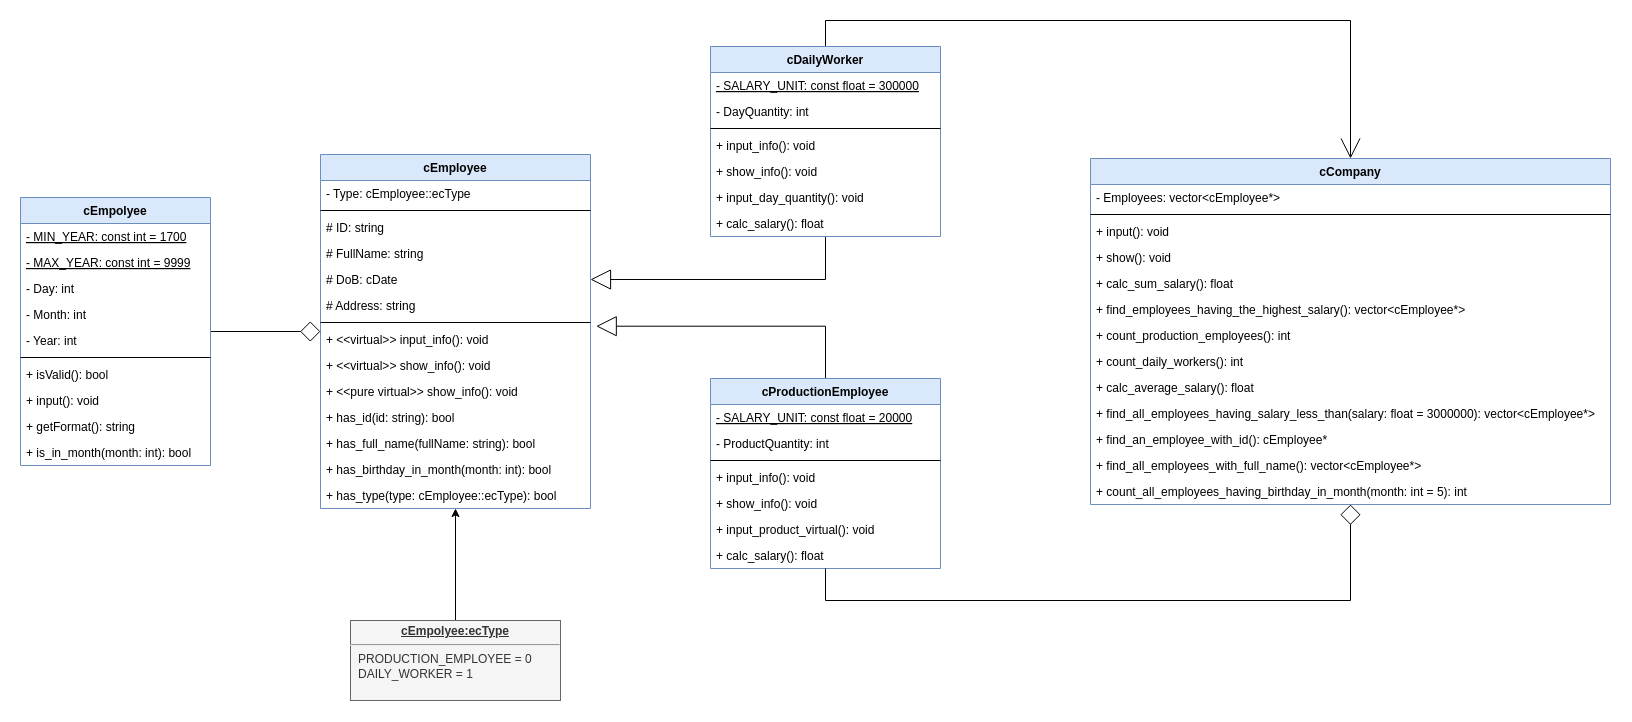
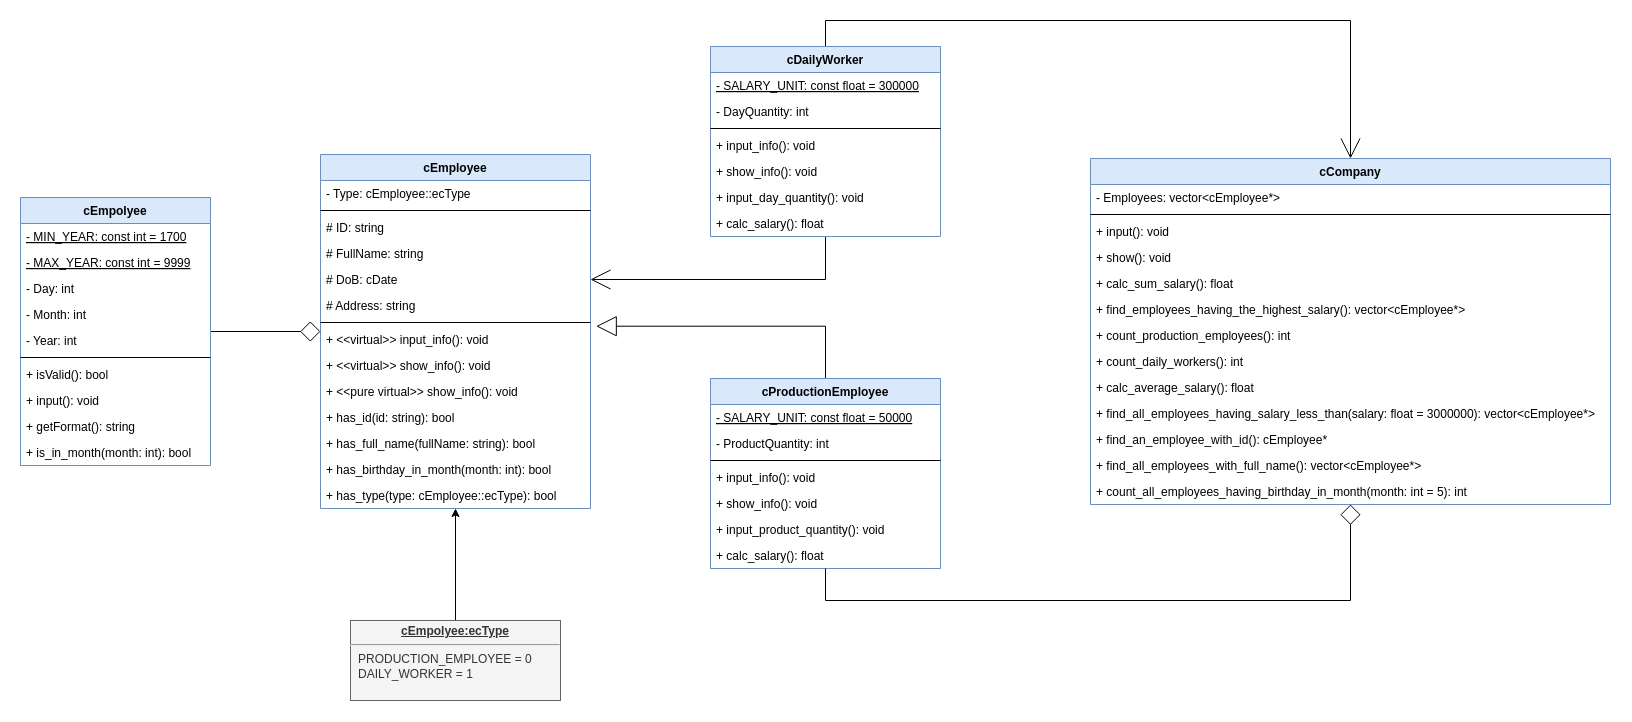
edge "cDailyWorker" -> "# DoB: cDate": arrowhead block -> open
node "- SALARY_UNIT: const float = 20000": label "- SALARY_UNIT: const float = 20000" -> "- SALARY_UNIT: const float = 50000"
node "+ input_product_virtual(): void": label "+ input_product_virtual(): void" -> "+ input_product_quantity(): void"
